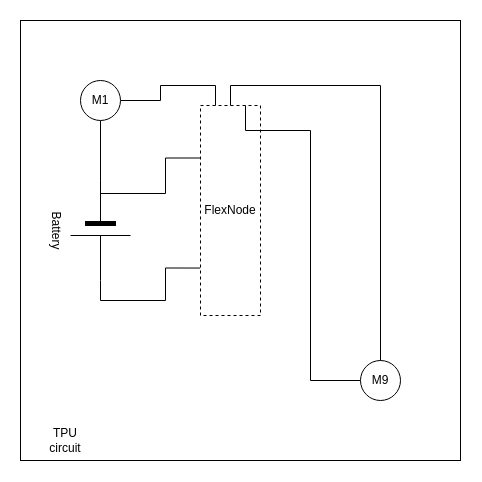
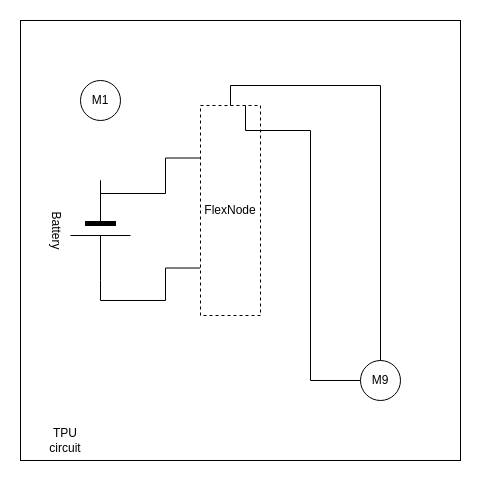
edge "M1" -- "FlexNode": removed
edge "M1" -- "Battery": removed
